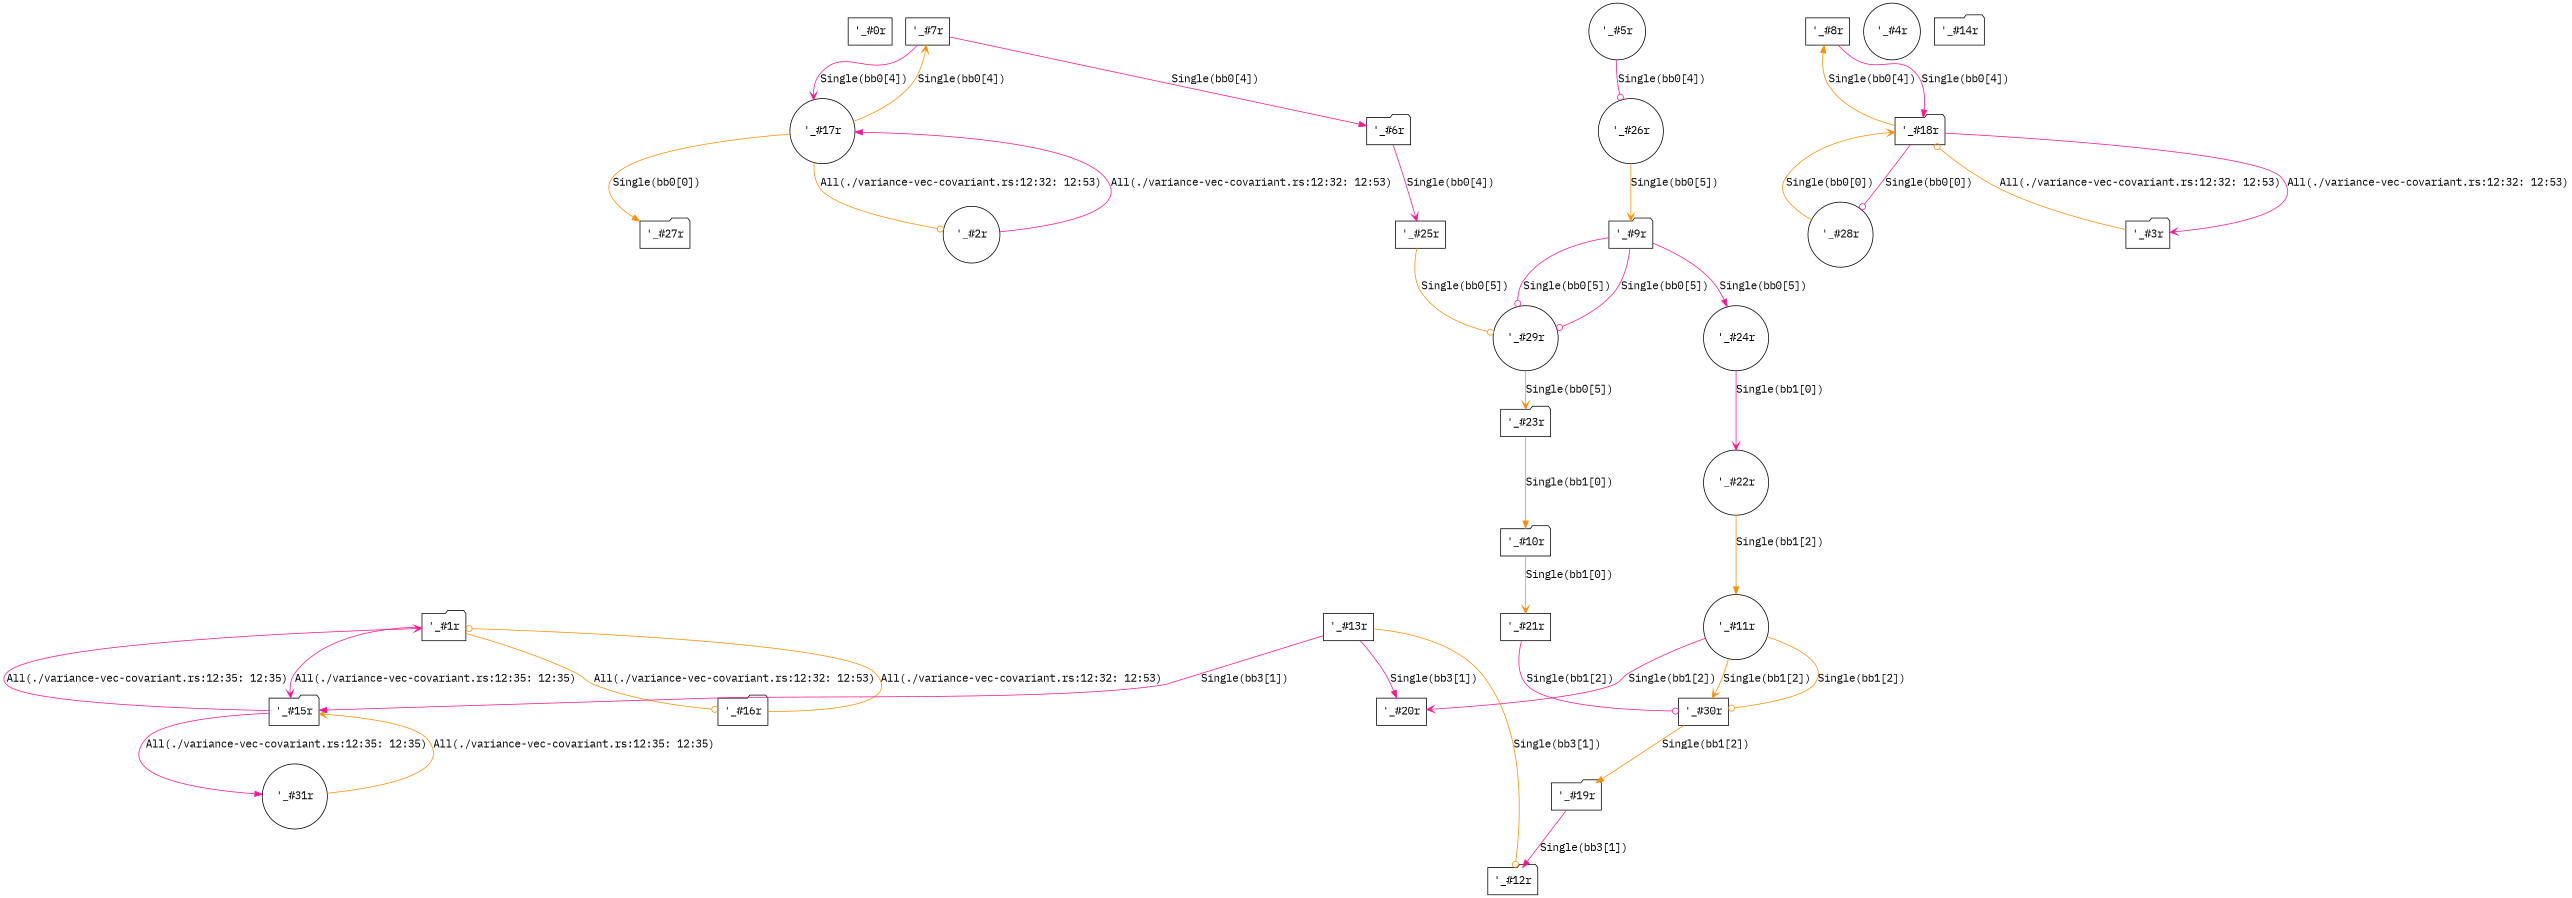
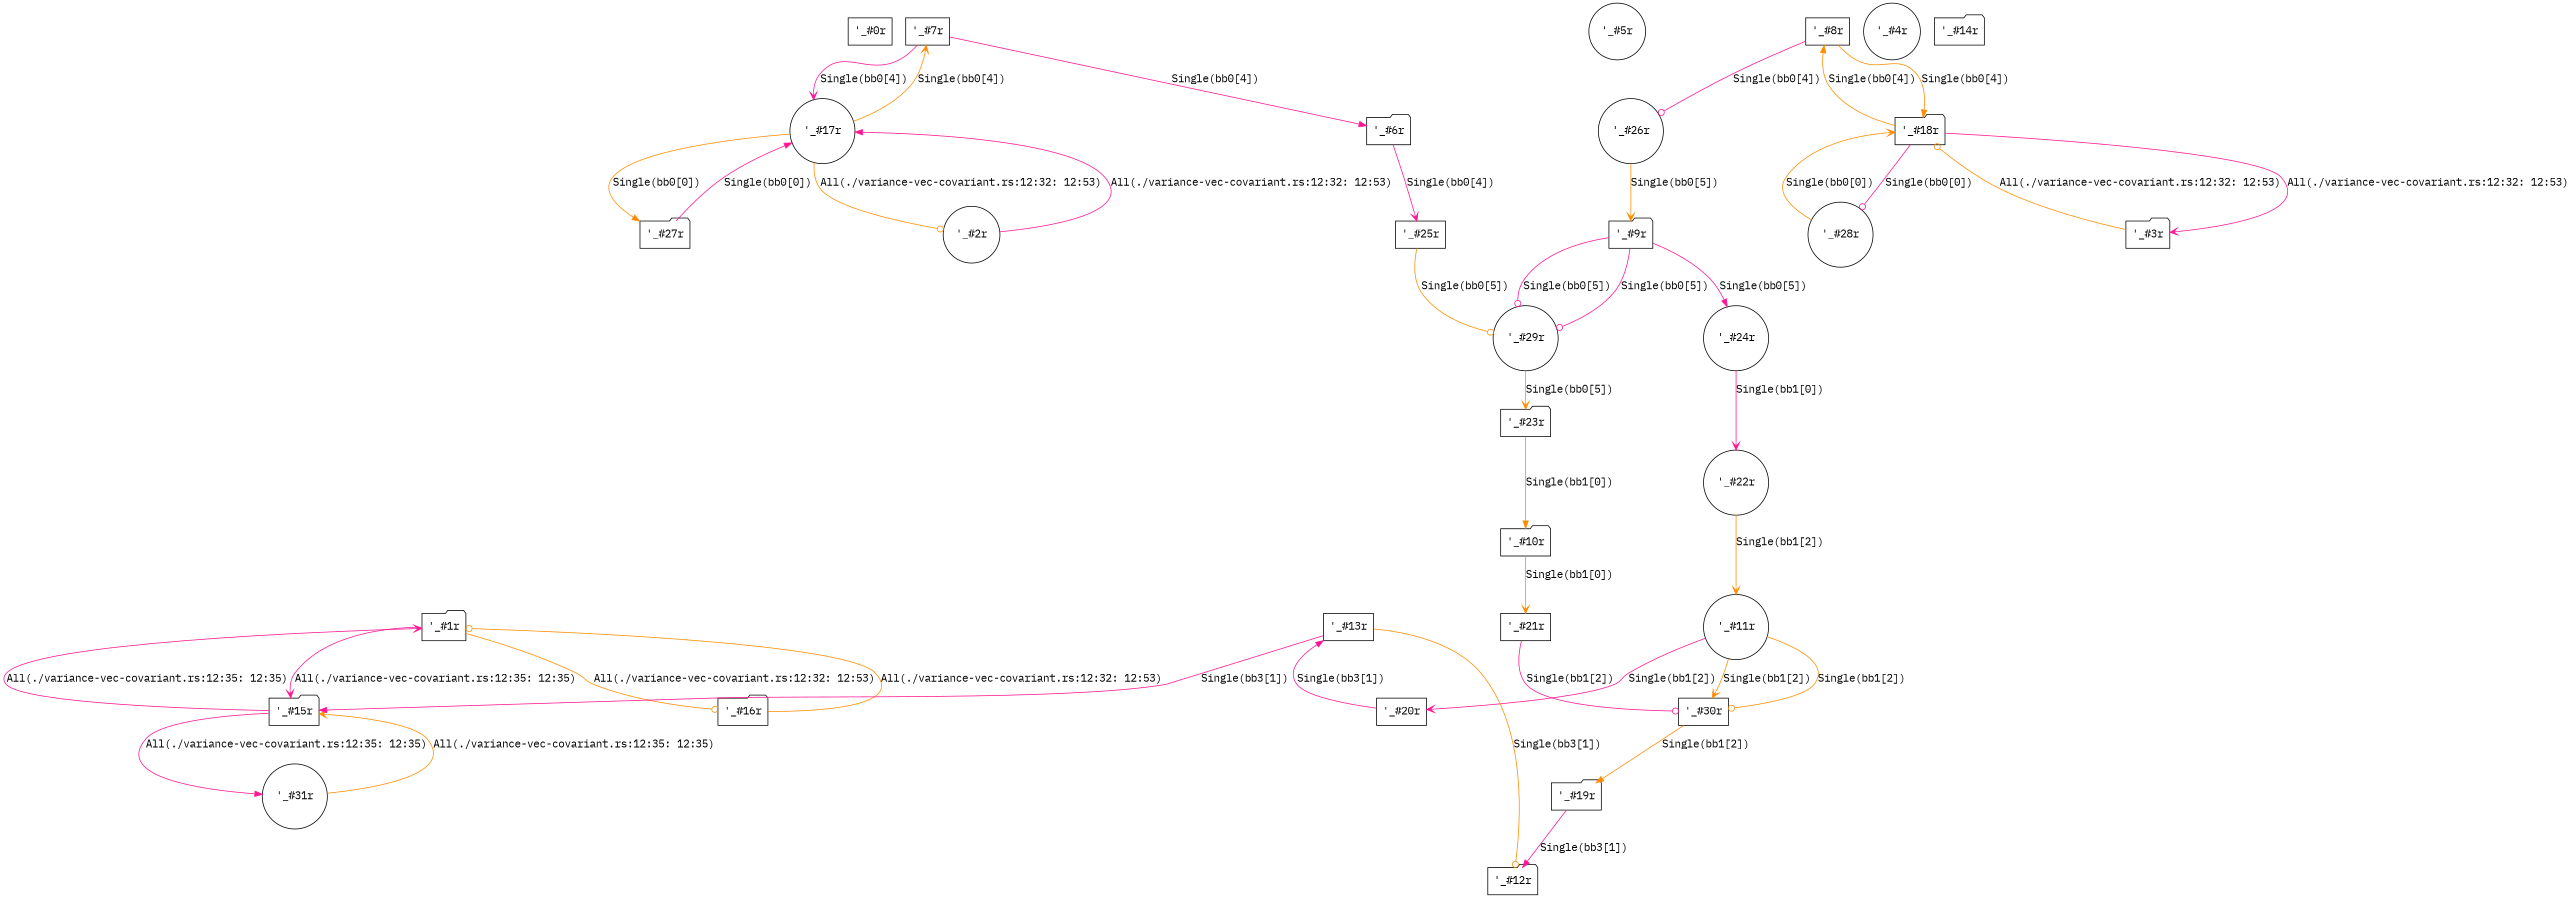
edge "'_#8r" -> "'_#18r": color deeppink -> darkorange
edge "'_#5r" -> "'_#26r": now "'_#8r" -> "'_#26r"
edge "'_#27r" -> "'_#17r": added, label "Single(bb0[0])"
edge "'_#22r" -> "'_#11r": arrowhead normal -> vee
edge "'_#13r" -> "'_#20r": reversed
